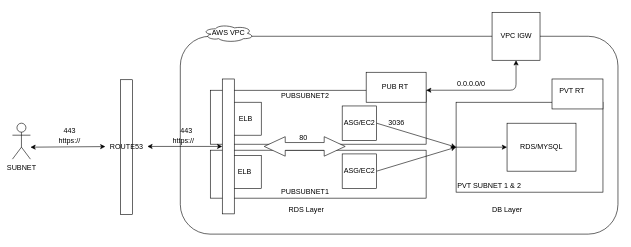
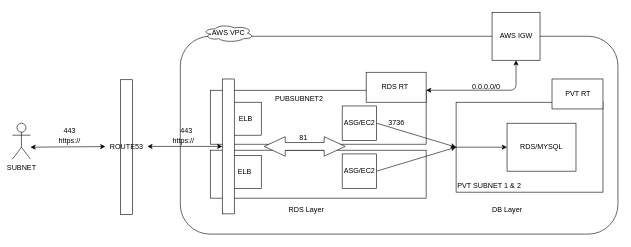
node "VPC IGW": label "VPC IGW" -> "AWS IGW"
node "0.0.0.0/0": moved (471, 84) -> (486, 87)
node "PUB RT": label "PUB RT" -> "RDS RT"
node "PVT RT": moved (572, 91) -> (578, 94)
node "PUBSUBNET2": moved (305, 96) -> (299, 99)
node "3036": label "3036" -> "3736"
node "80": label "80" -> "81"
node "PUBSUBNET1": removed
